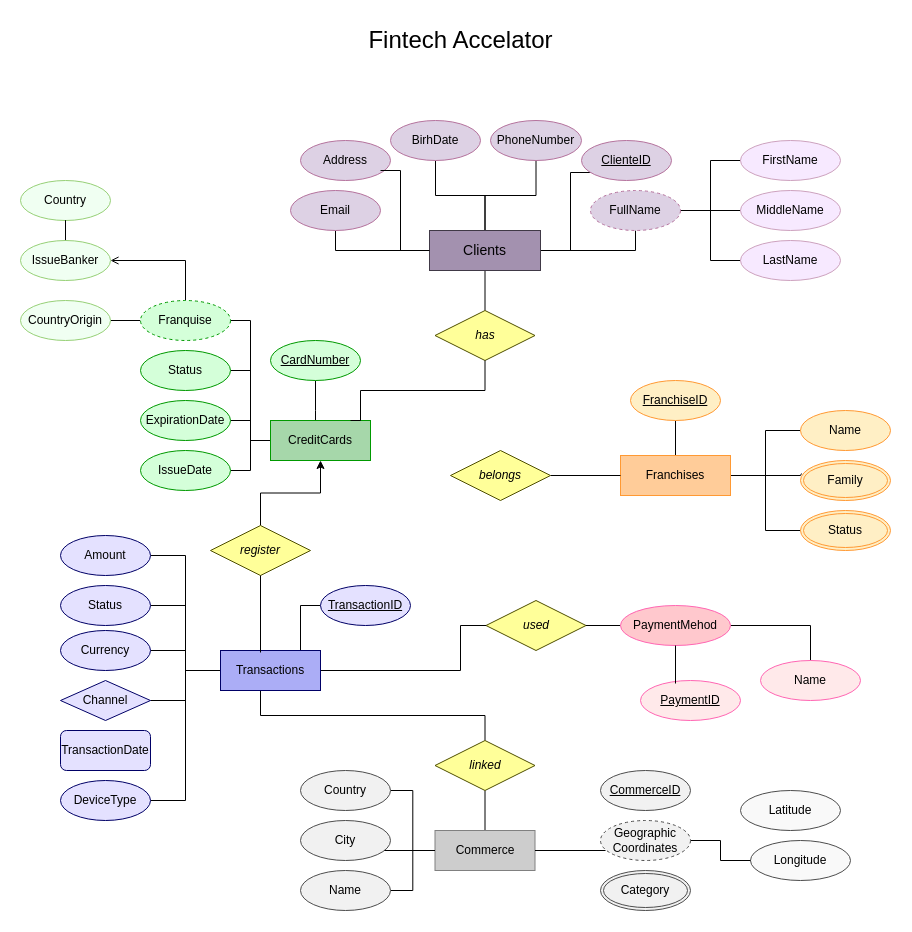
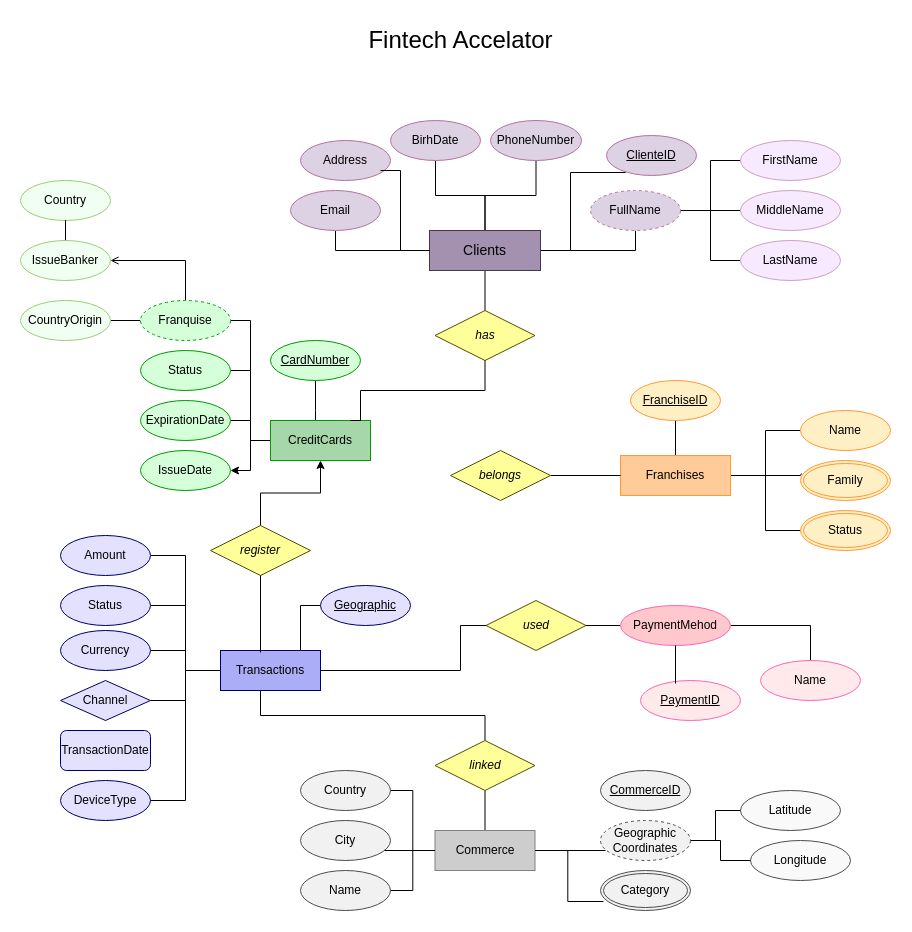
node "ClienteID": moved (627, 161) -> (652, 156)
edge "CreditCards" -- "IssueDate": arrowhead none -> classic
node "TransactionID": label "TransactionID" -> "Geographic"
edge "Latitude" -- "Geographic Coordinates": added
edge "Commerce" -- "Category": added
